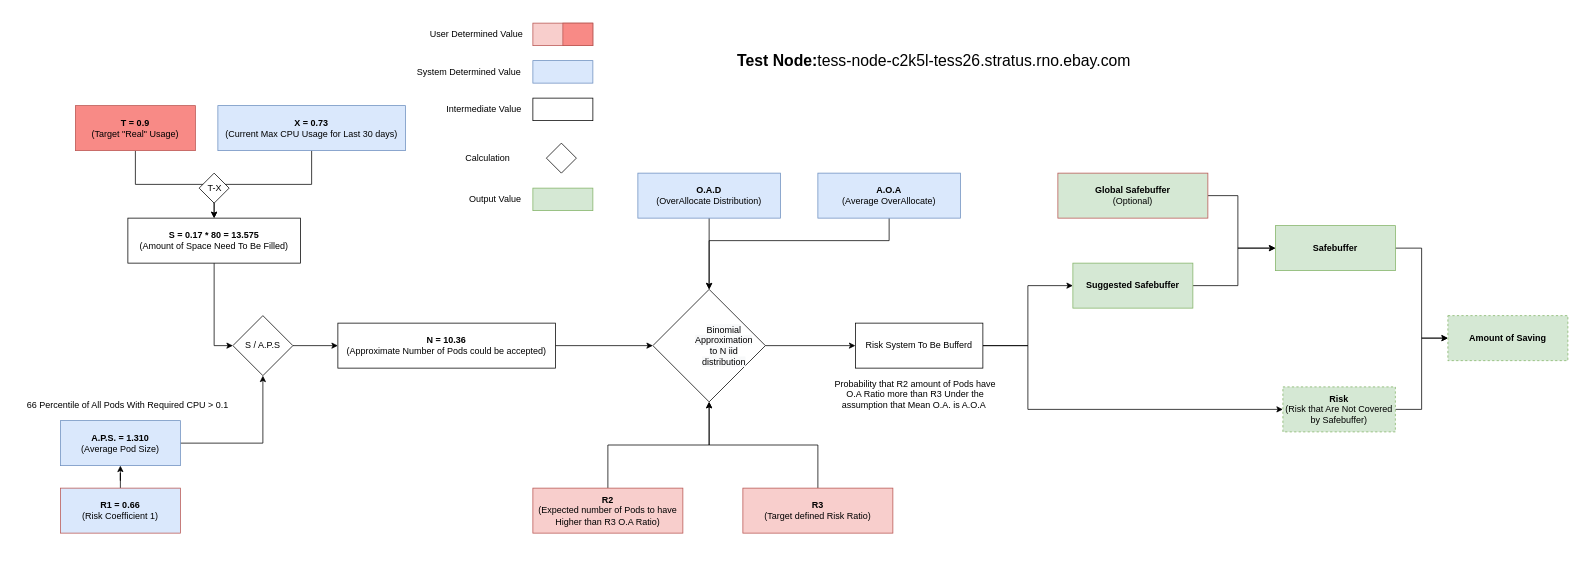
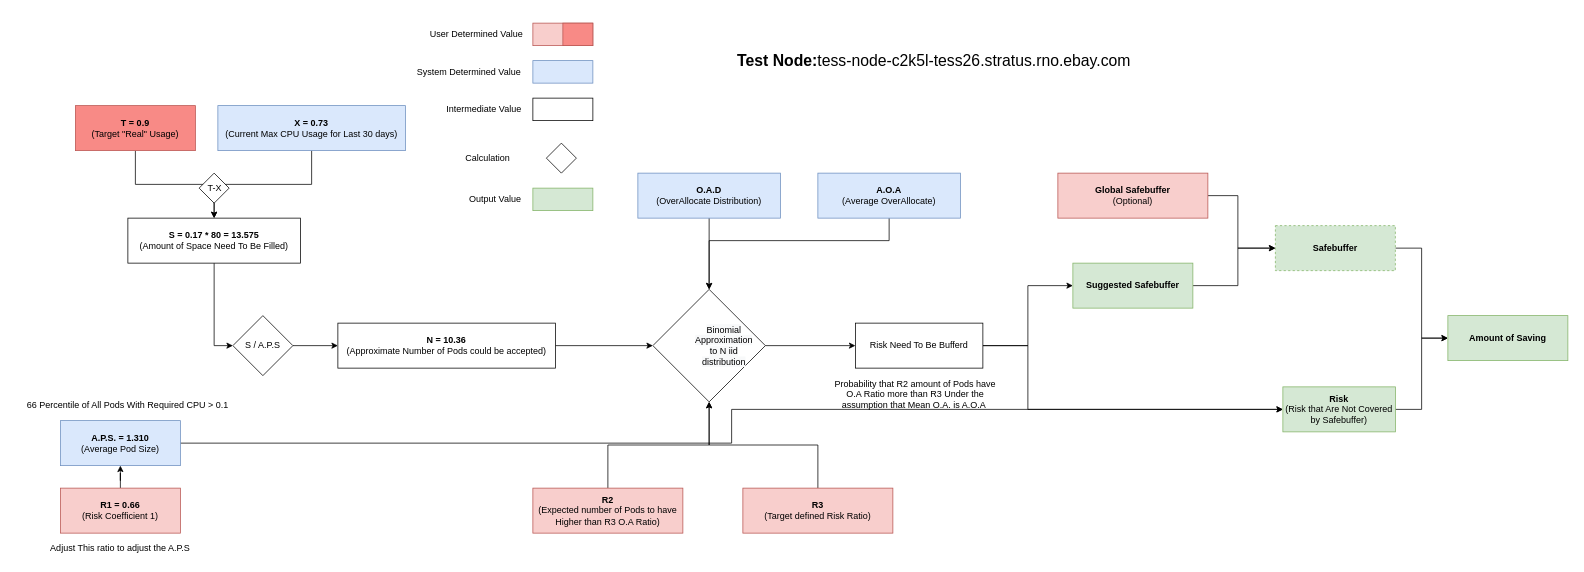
node "Global Safebuffer (Optional)": fillcolor #d5e8d4 -> #f8cecc
node "Safebuffer": style solid -> dashed
node "Amount of Saving": style dashed -> solid
node "Risk System To Be Bufferd": label "Risk System To Be Bufferd" -> "Risk Need To Be Bufferd"
edge "A.P.S. = 1.310 (Average Pod Size)" -> "S / A.P.S": now "A.P.S. = 1.310 (Average Pod Size)" -> "Risk (Risk that Are Not Covered by Safebuffer)"
node "Risk (Risk that Are Not Covered by Safebuffer)": style dashed -> solid
node "R1 = 0.66 (Risk Coefficient 1)": fillcolor #dae8fc -> #f8cecc
node "Adjust This ratio to adjust the A.P.S": added
